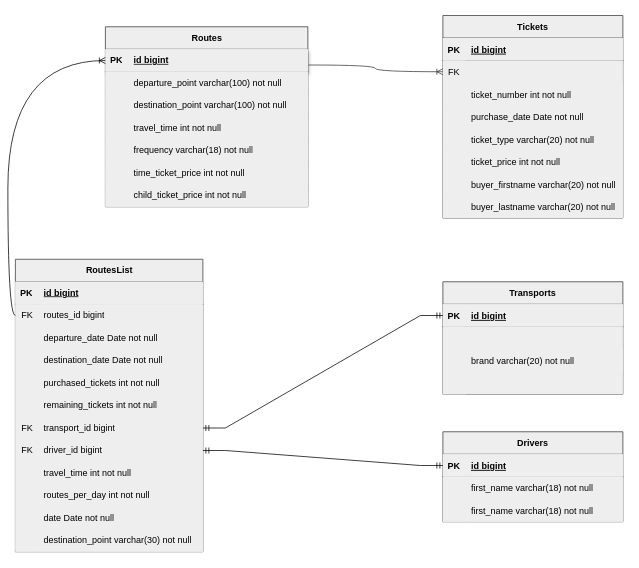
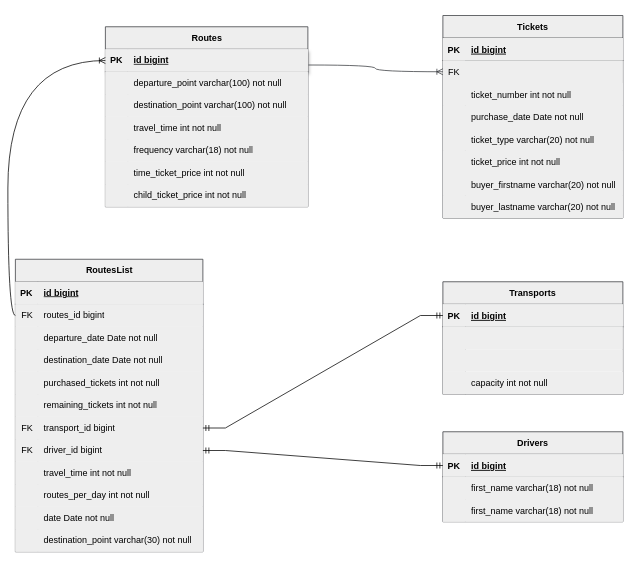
node "brand varchar(20) not null": removed
node "capacity int not null": added
